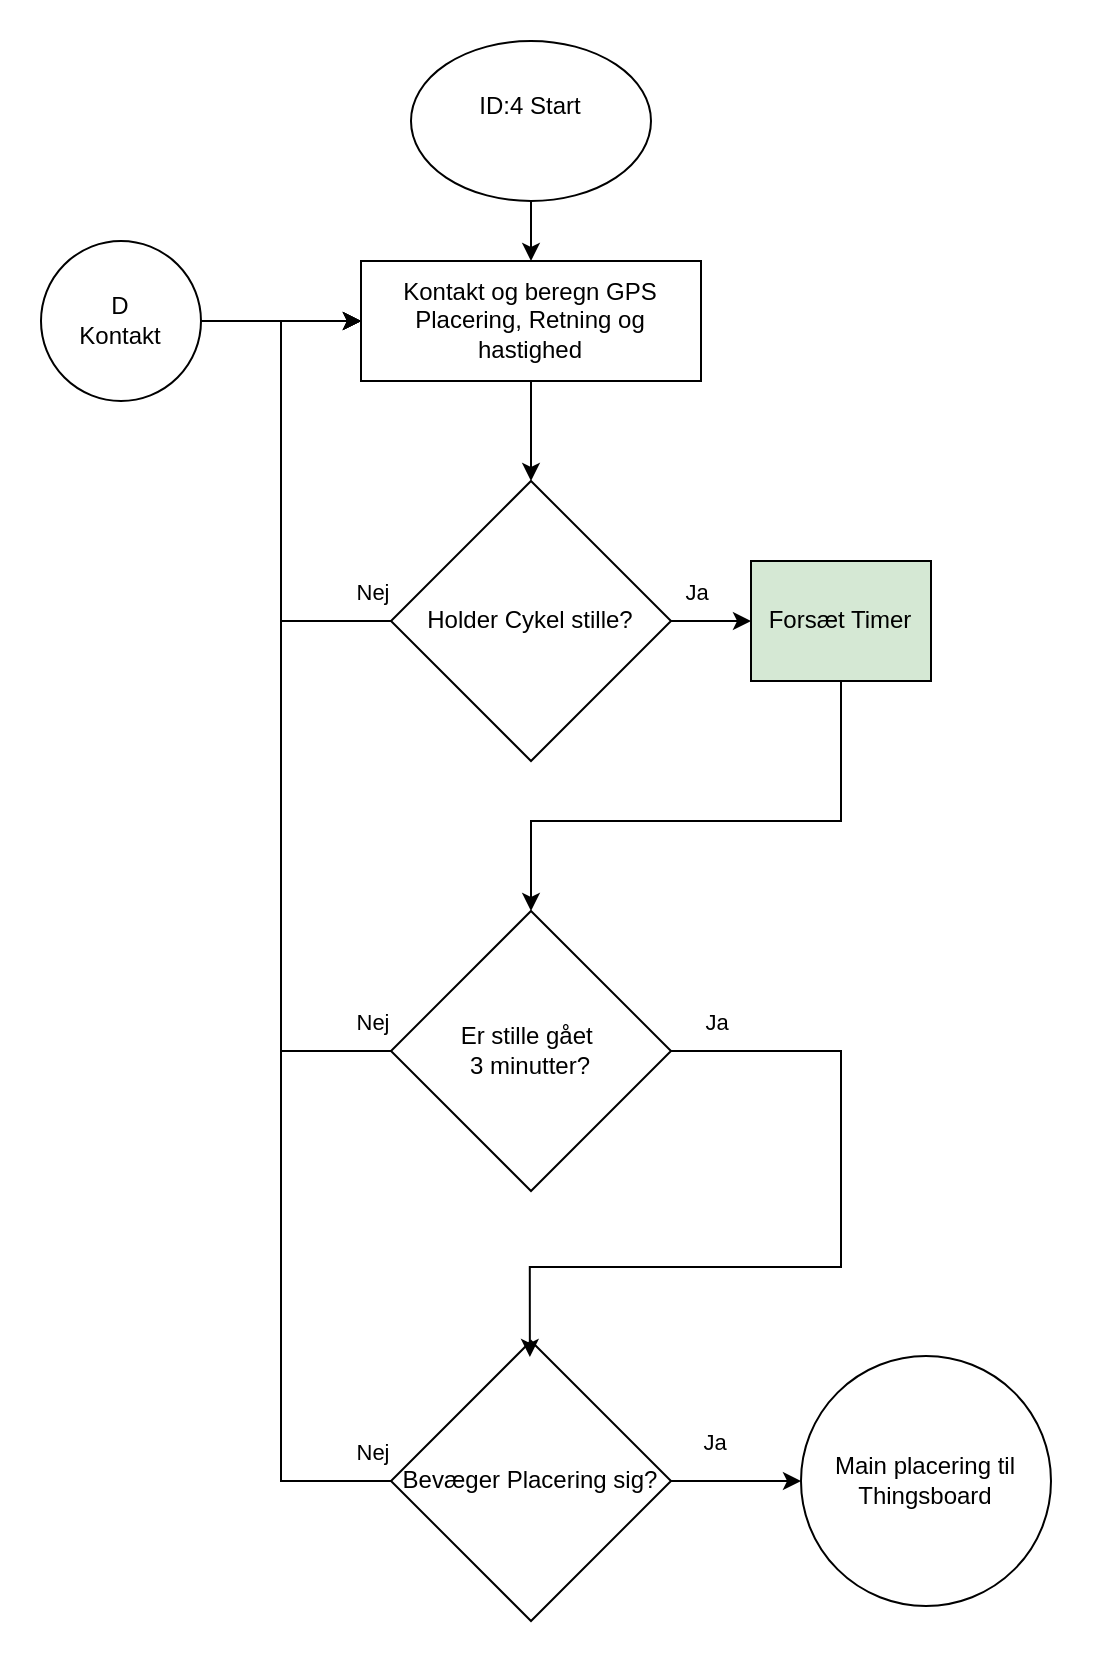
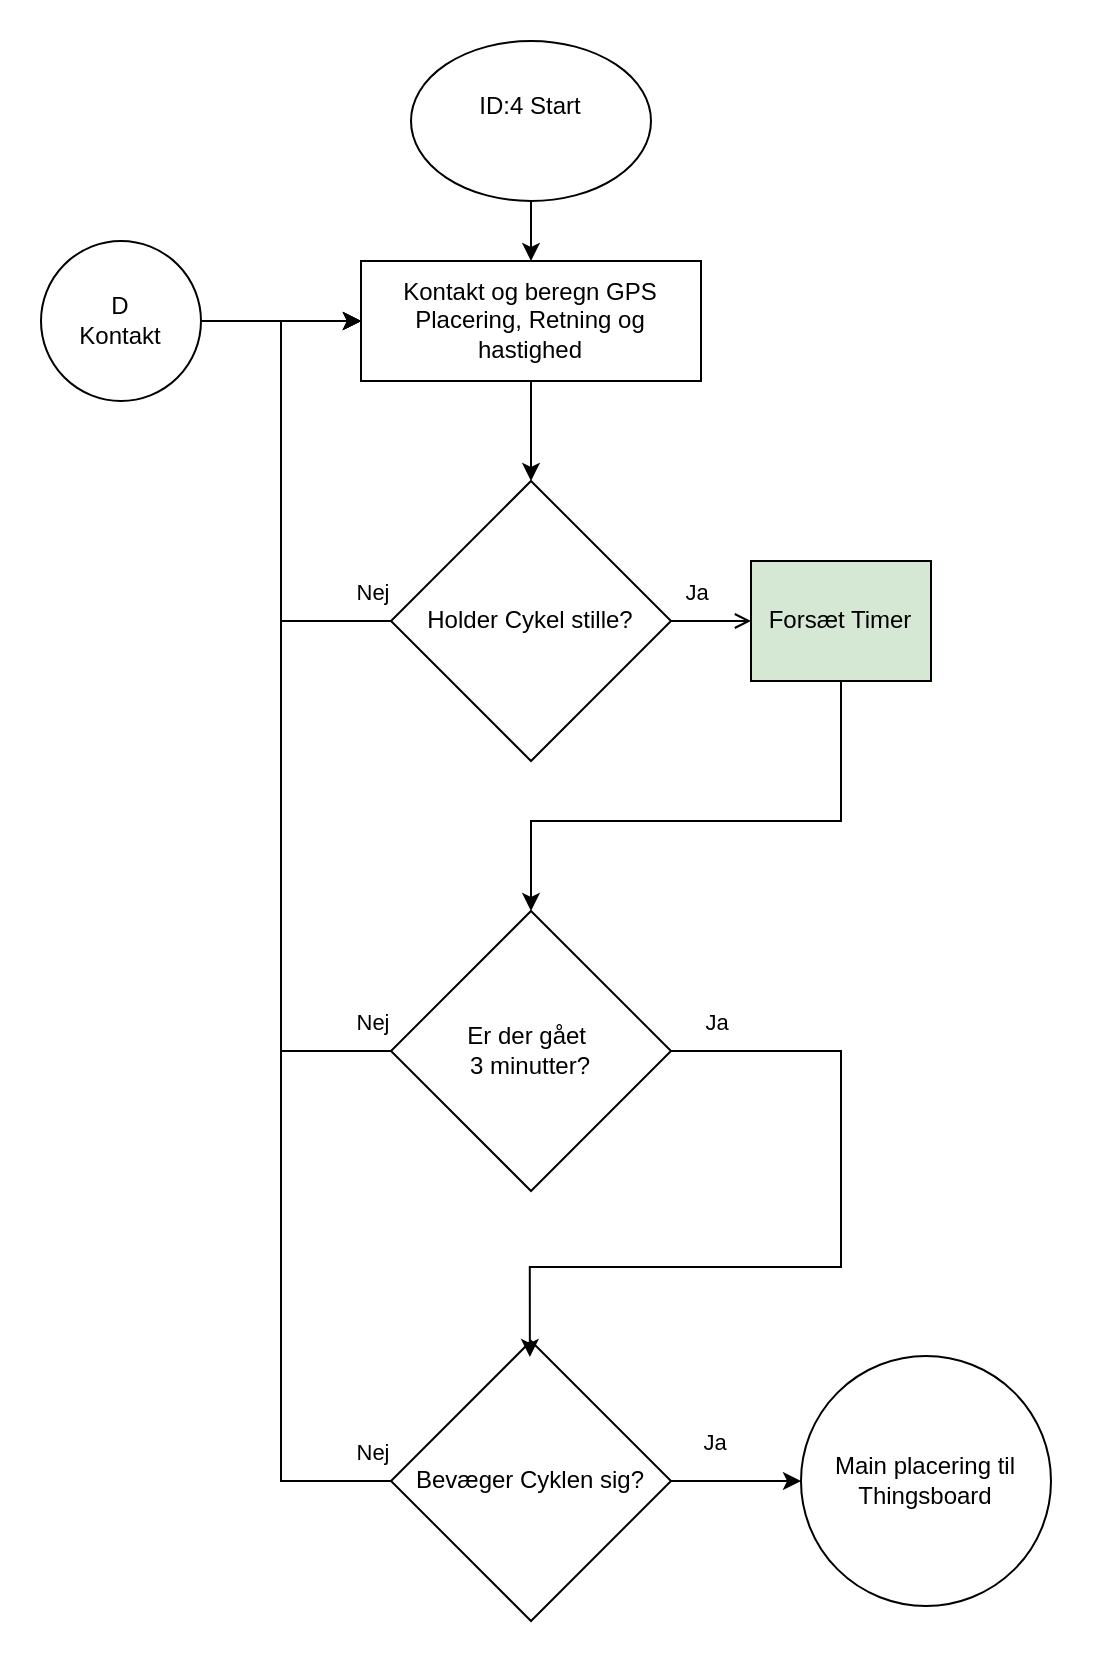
edge "Holder Cykel stille?" -> "Forsæt Timer": arrowhead classic -> open
node "Er stille gået 3 minutter?": label "Er stille gået 3 minutter?" -> "Er der gået 3 minutter?"
node "Bevæger Placering sig?": label "Bevæger Placering sig?" -> "Bevæger Cyklen sig?"
